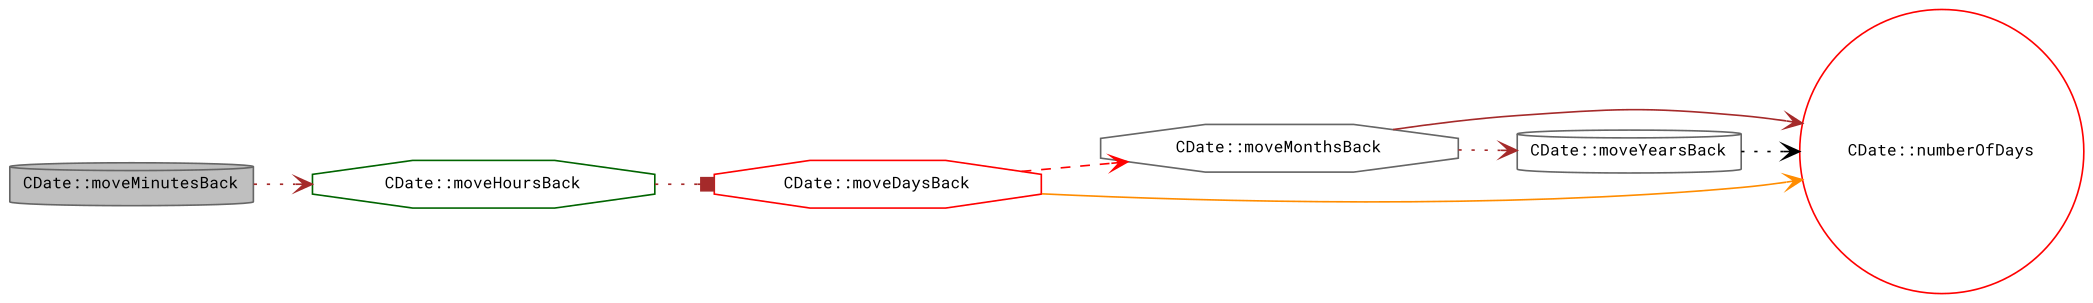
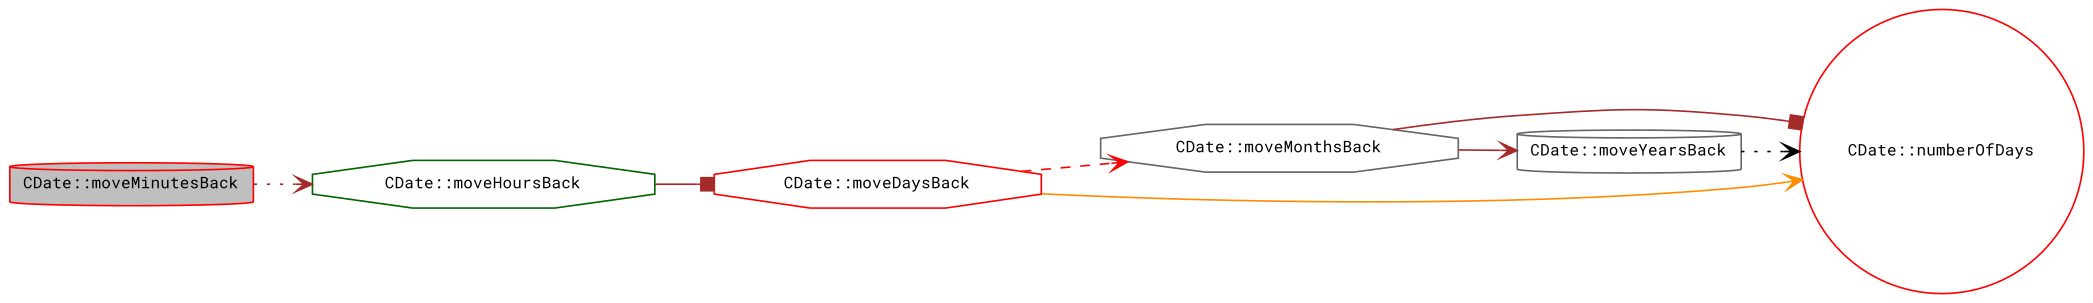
edge "CDate::moveMonthsBack" -> "CDate::numberOfDays": arrowhead vee -> box
edge "CDate::moveMonthsBack" -> "CDate::moveYearsBack": style dotted -> solid
node "CDate::moveMinutesBack": color gray40 -> red
edge "CDate::moveHoursBack" -> "CDate::moveDaysBack": style dotted -> solid
